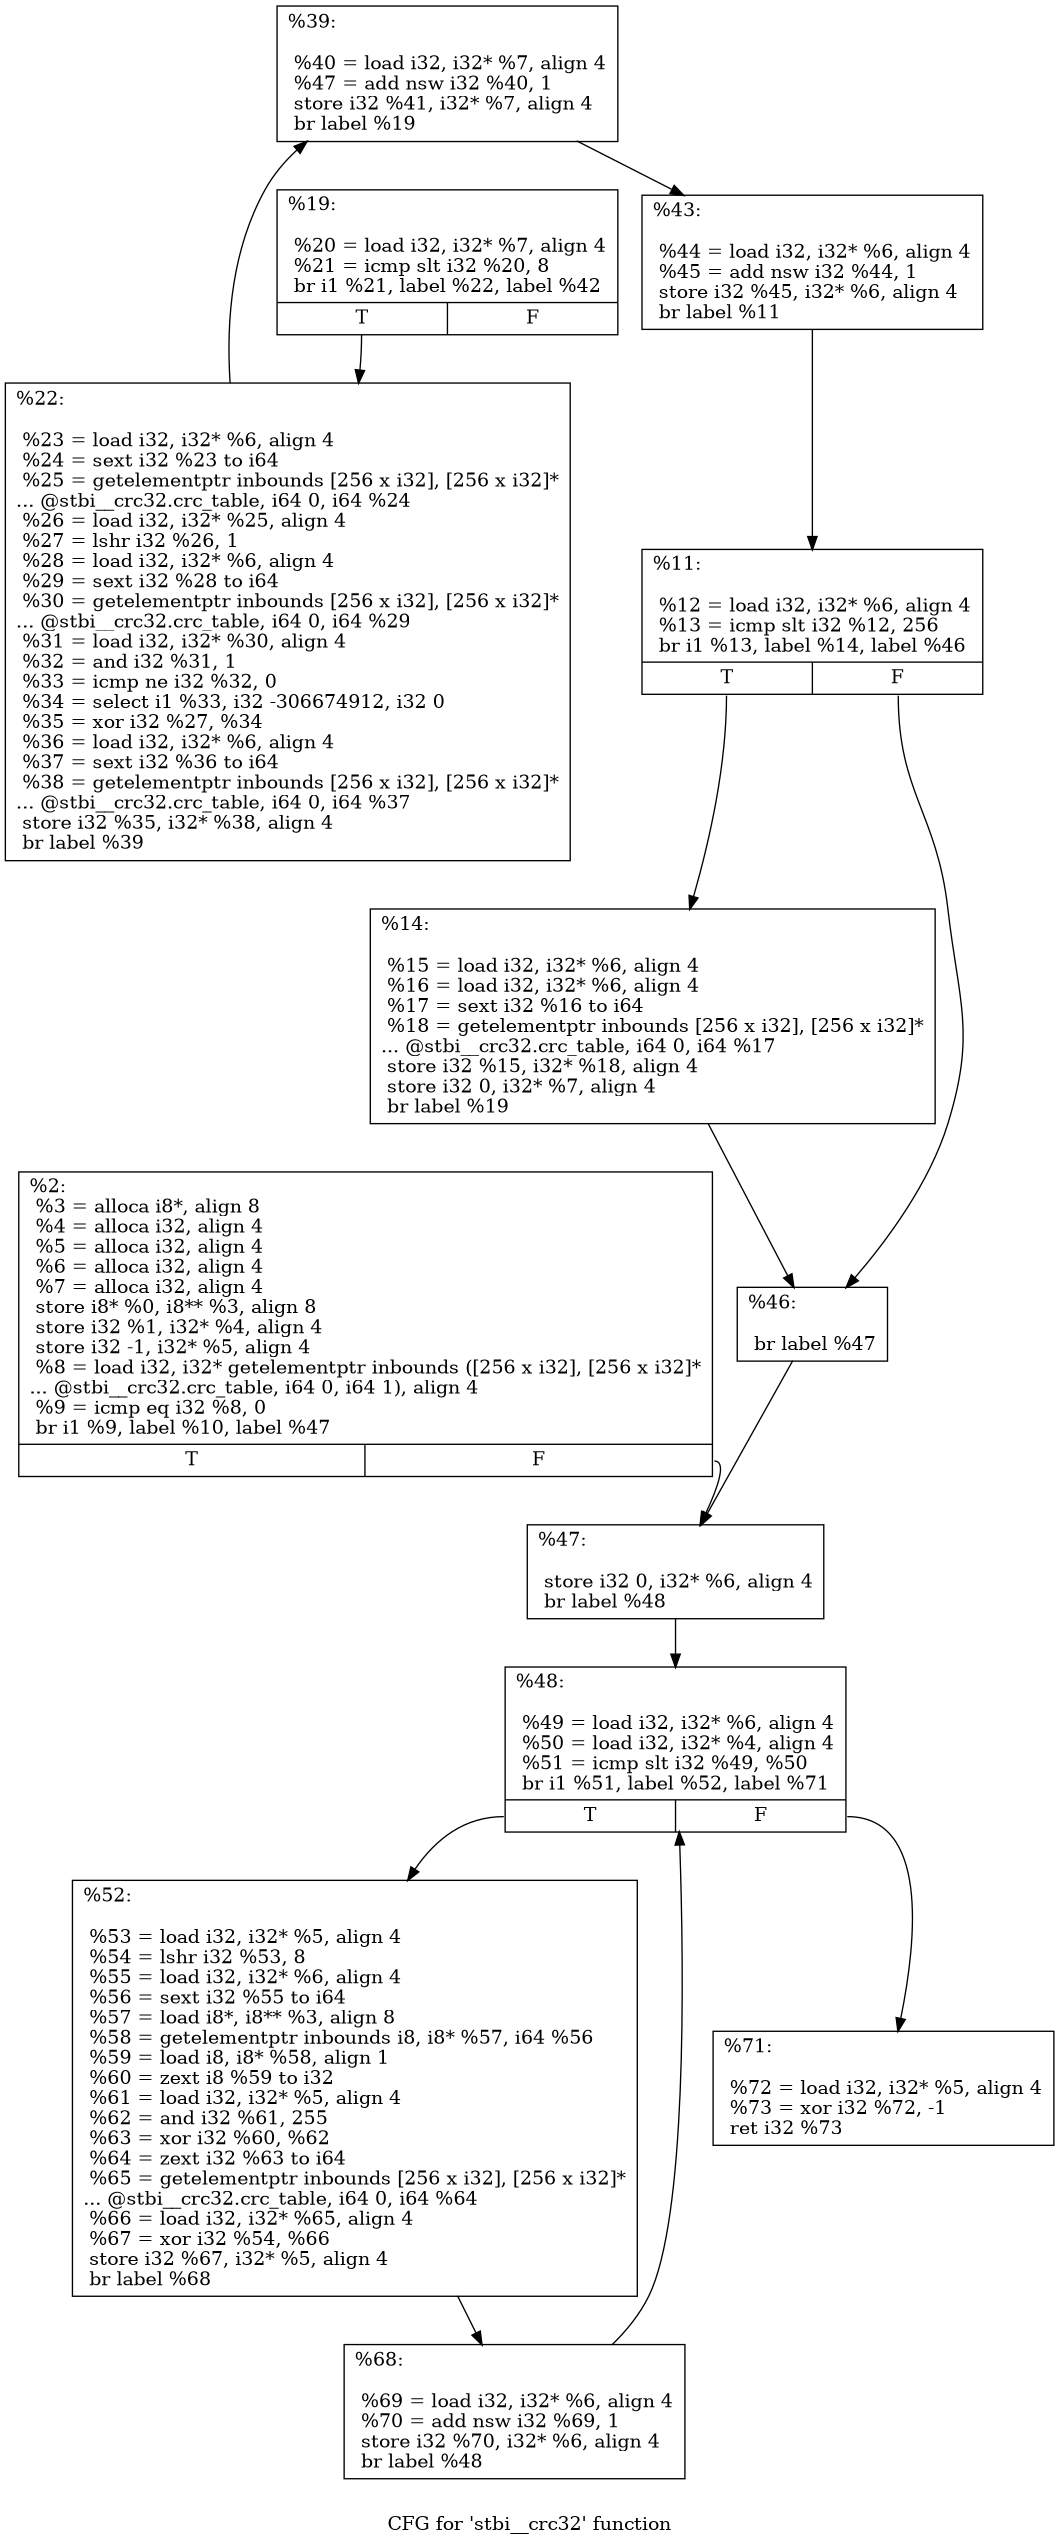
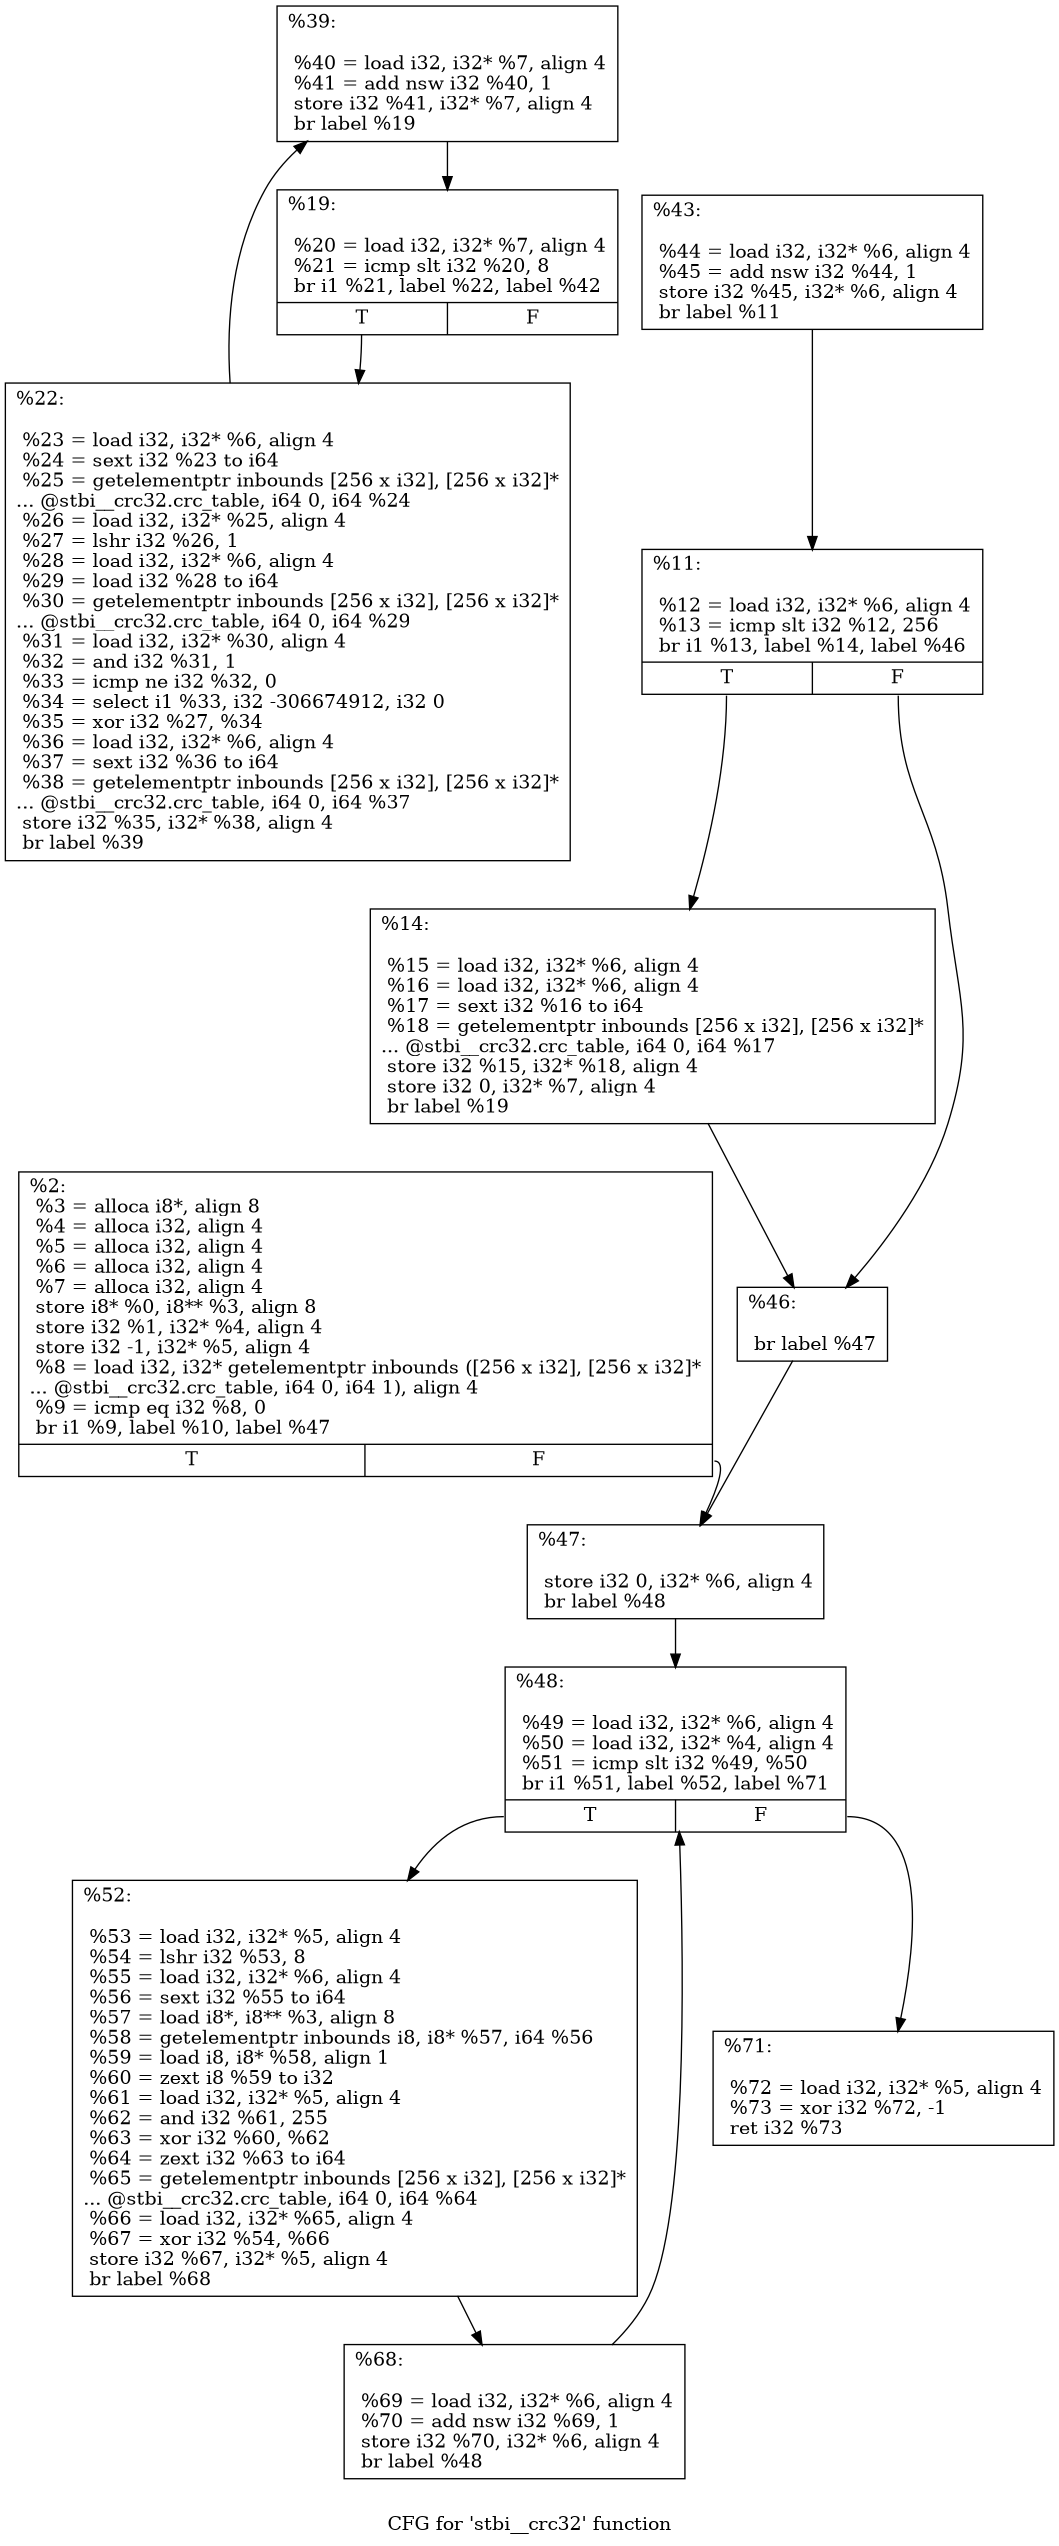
node "%39:": text "%47 = add nsw i32 %40, 1" -> "%41 = add nsw i32 %40, 1"
edge "%39:" -> "%43:": now "%39:" -> "%19:"
node "%22:": text "%29 = sext i32 %28 to i64" -> "%29 = load i32 %28 to i64"
